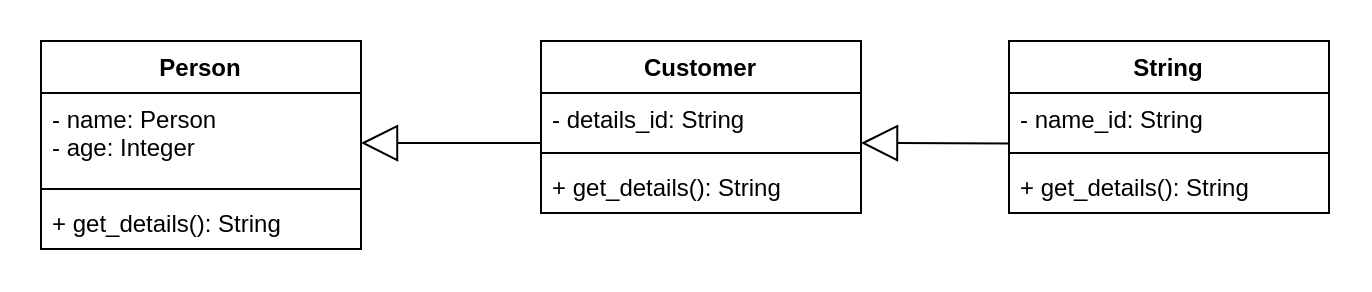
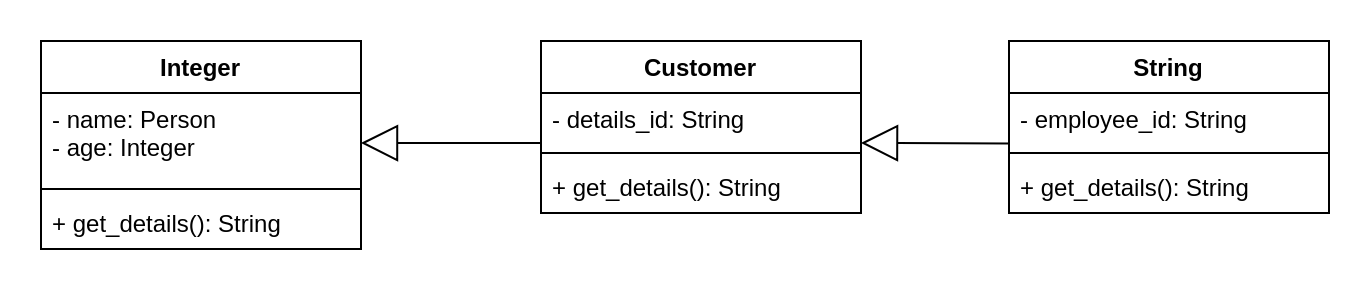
node "Person": label "Person" -> "Integer"
node "- name_id: String": label "- name_id: String" -> "- employee_id: String"
